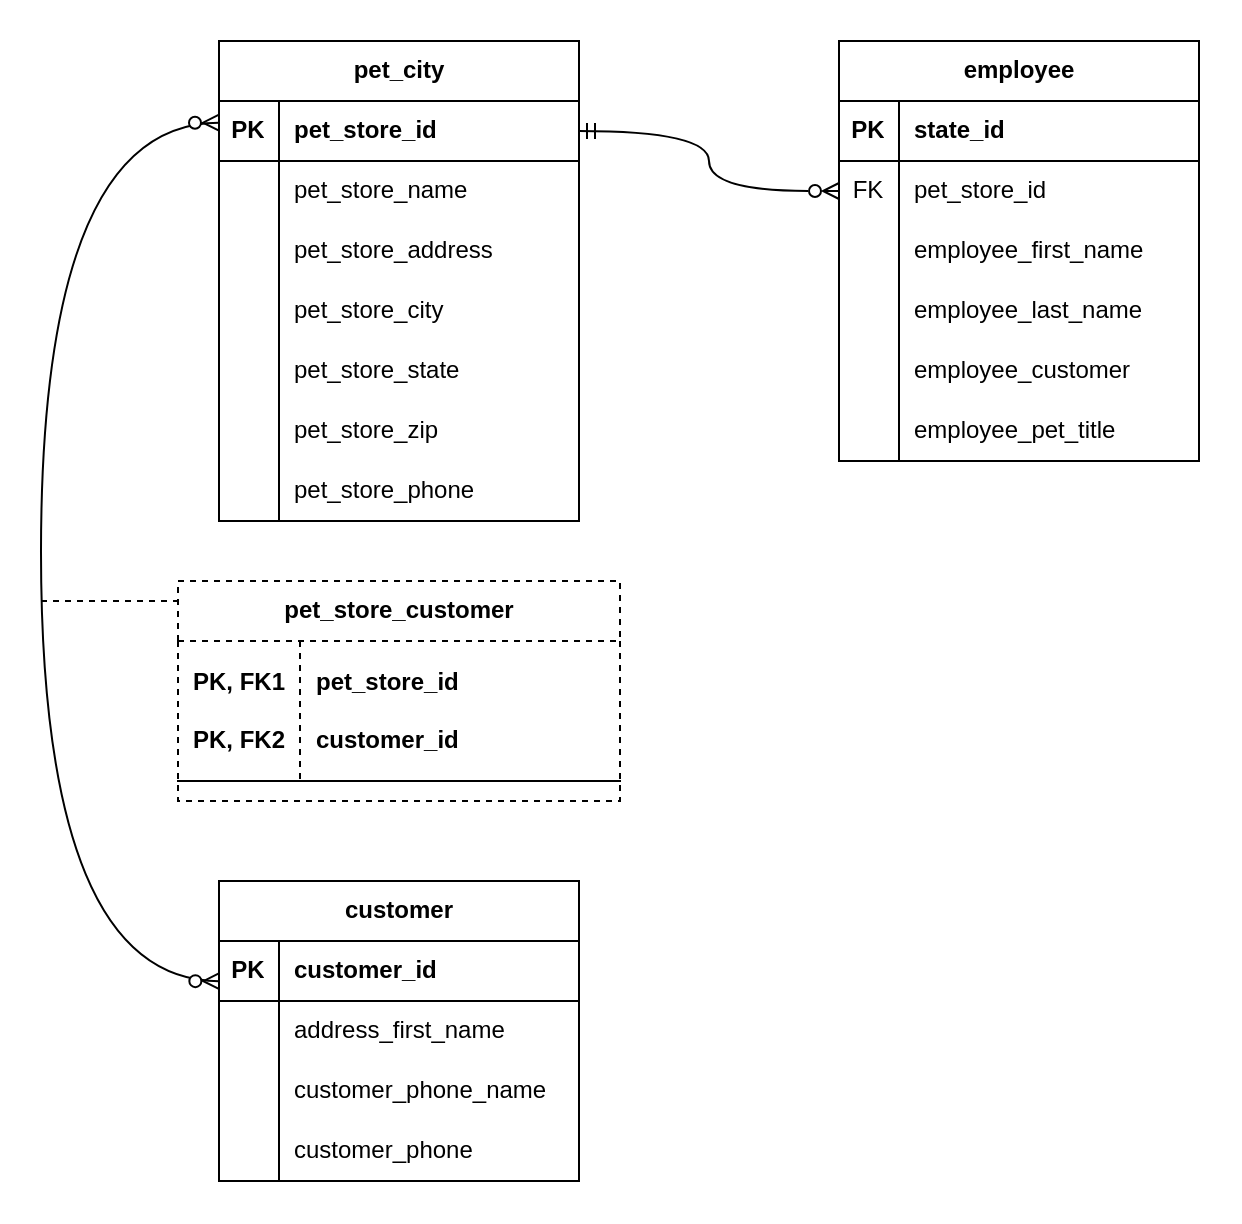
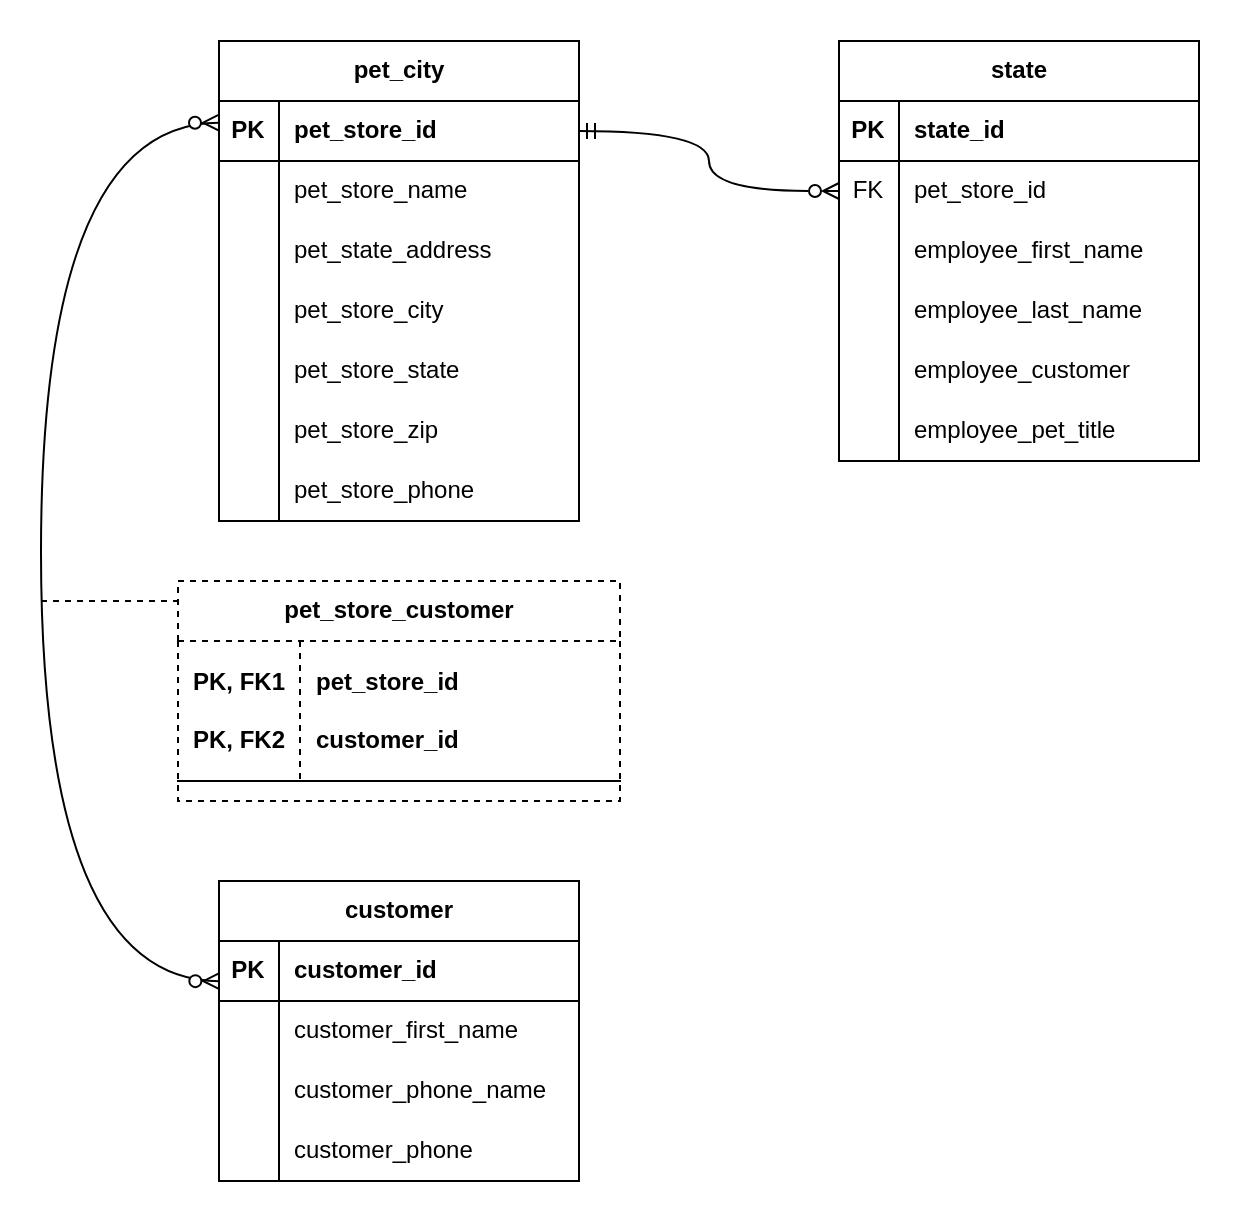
node "employee": label "employee" -> "state"
node "pet_store_address": label "pet_store_address" -> "pet_state_address"
node "address_first_name": label "address_first_name" -> "customer_first_name"
